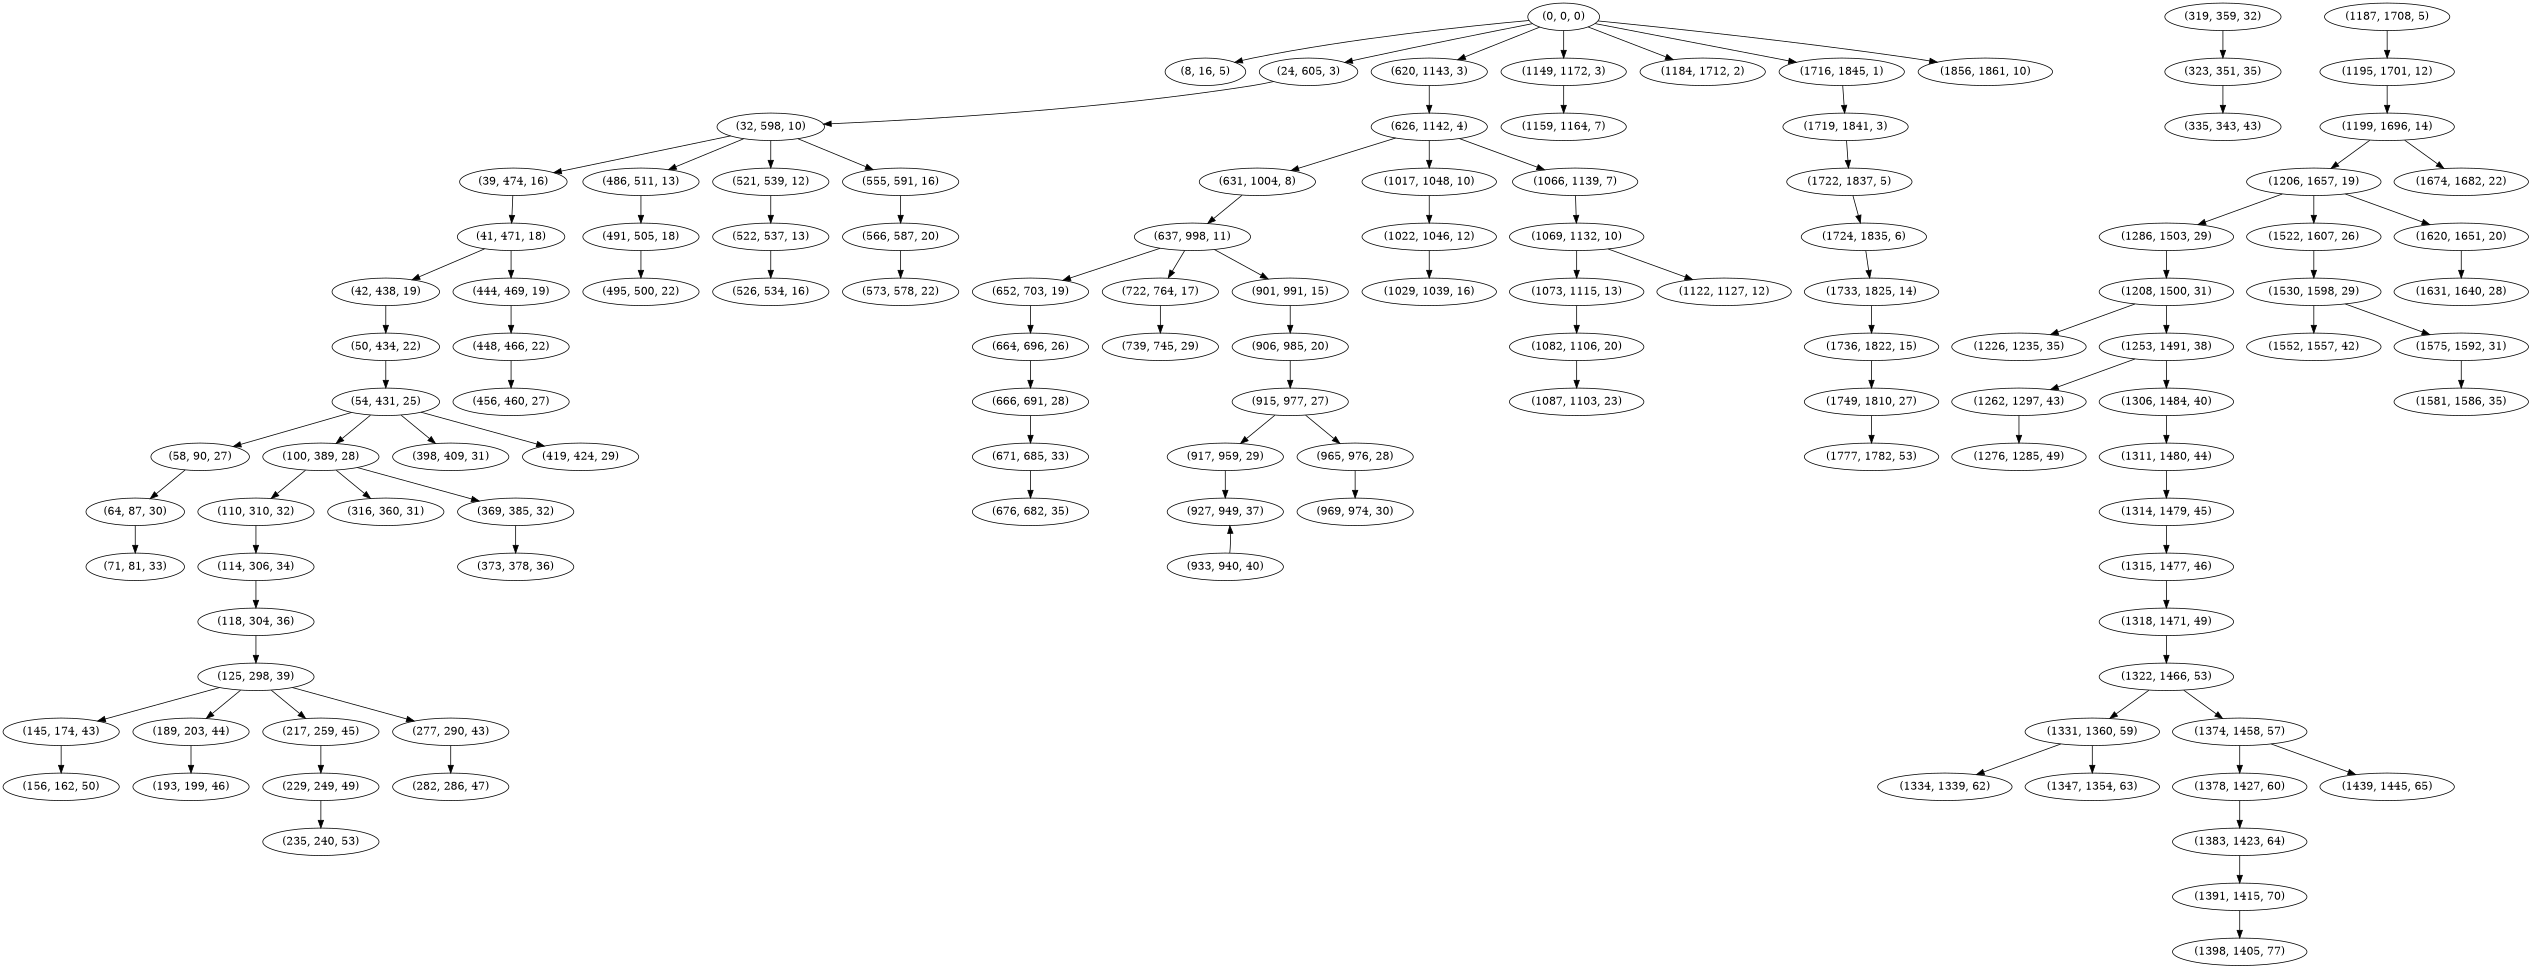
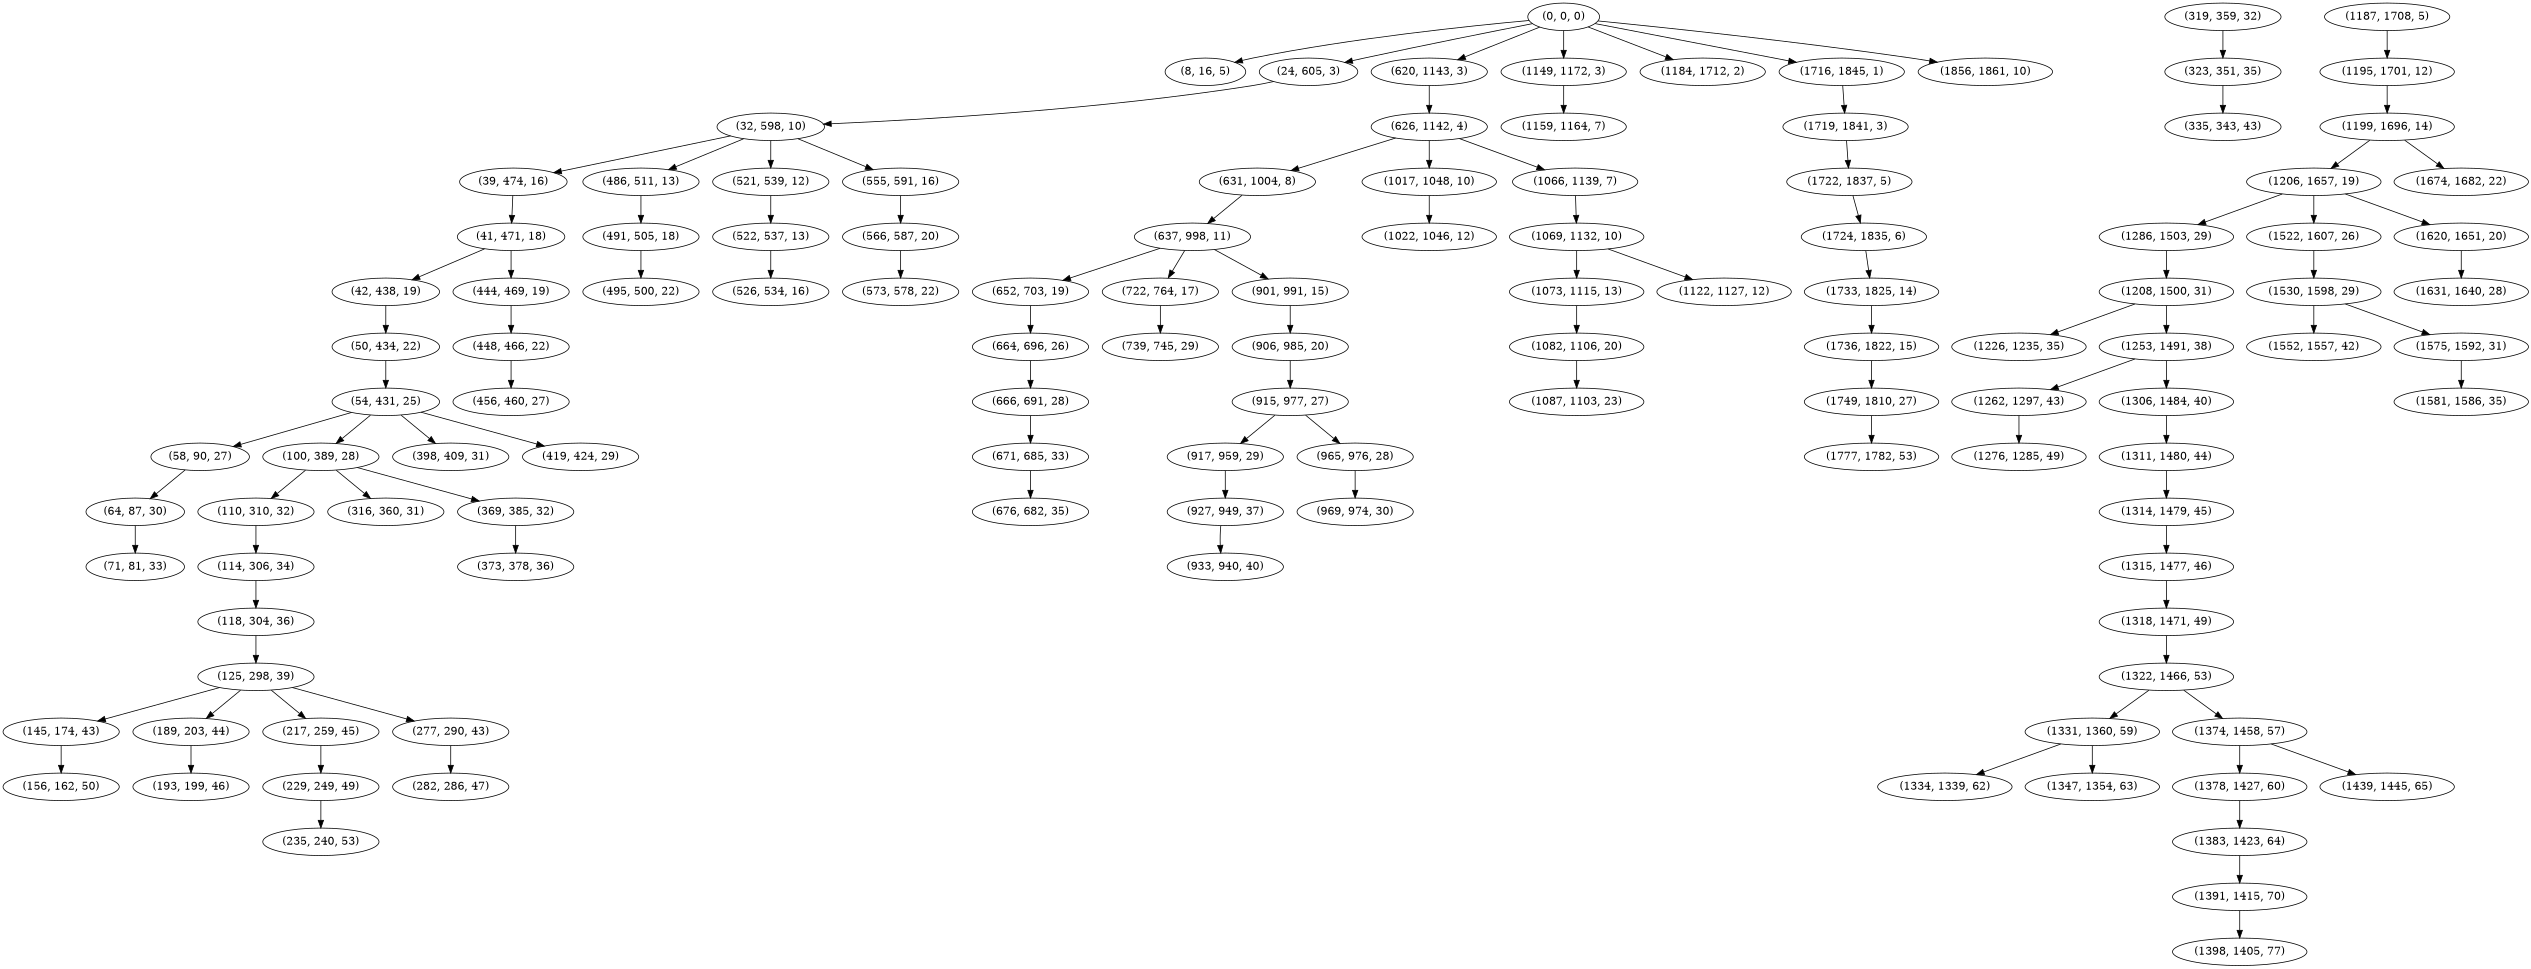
node "(1029, 1039, 16)": removed
edge "(933, 940, 40)" -> "(927, 949, 37)": reversed
